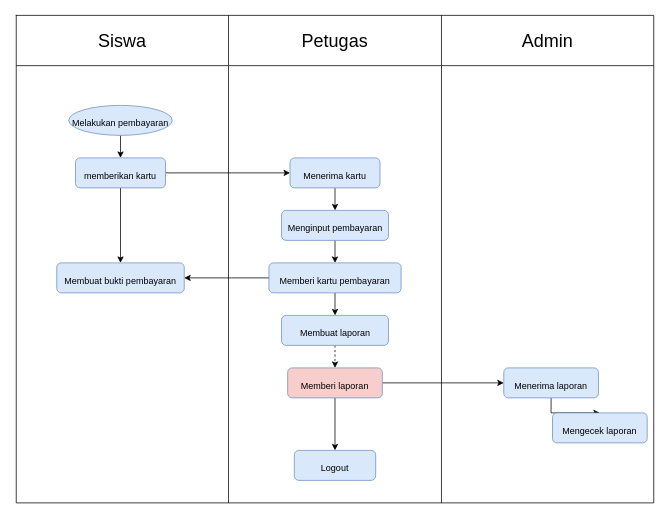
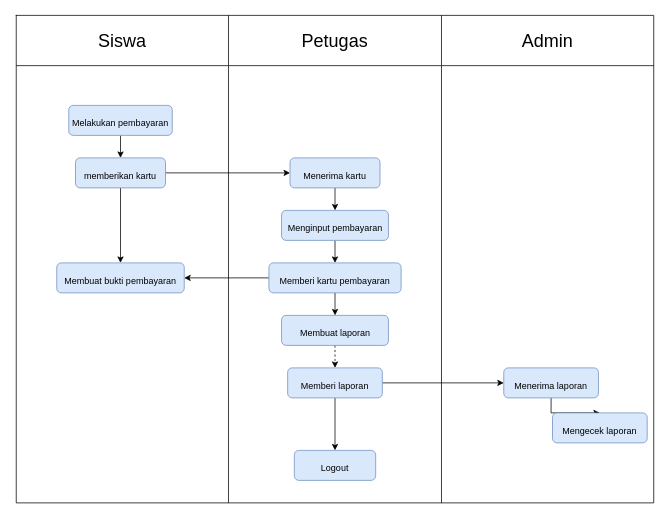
node "Melakukan pembayaran": shape ellipse -> rounded rectangle
node "Memberi laporan": fillcolor #f8cecc -> #dae8fc
